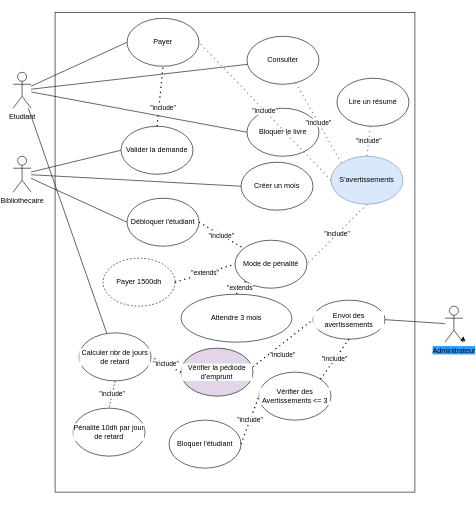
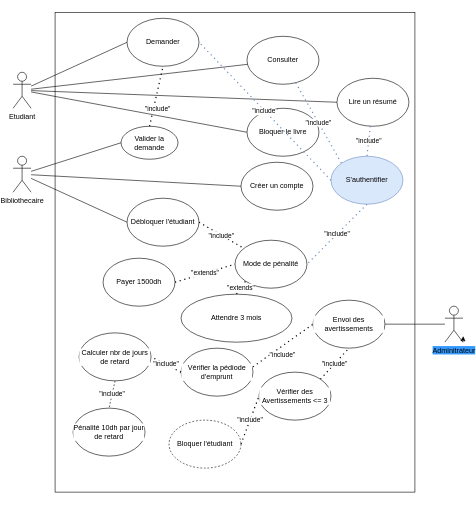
node "Payer": label "Payer" -> "Demander"
node "Valider la demande": size 72x48 -> 57x33
node "S'avertissements": label "S'avertissements" -> "S'authentifier"
node "Créer un mois": label "Créer un mois" -> "Créer un compte"
edge "Etudiant" -- "Calculer nbr de jours de retard": now "Etudiant" -- "Lire un résumé"
node "Payer 1500dh": style dashed -> solid
node "Envoi des avertissements": size 72x39 -> 72x48
node "Vérifier la pédiode d'emprunt": fillcolor #e1d5e7 -> #ffffff
node "Bloquer l'étudiant": style solid -> dashed
